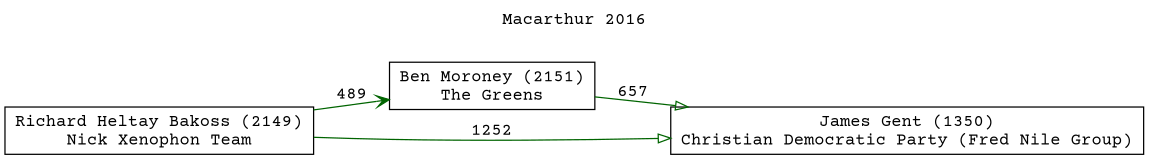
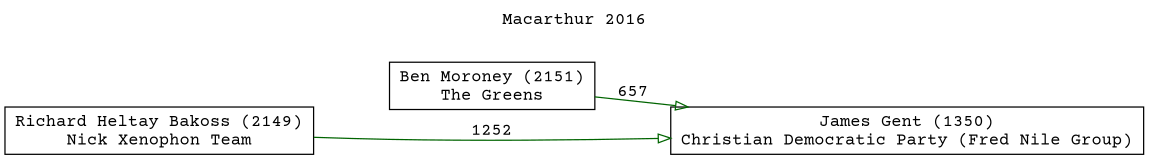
edge "Richard Heltay Bakoss (2149) Nick Xenophon Team" -> "Ben Moroney (2151) The Greens": removed, label "489"
